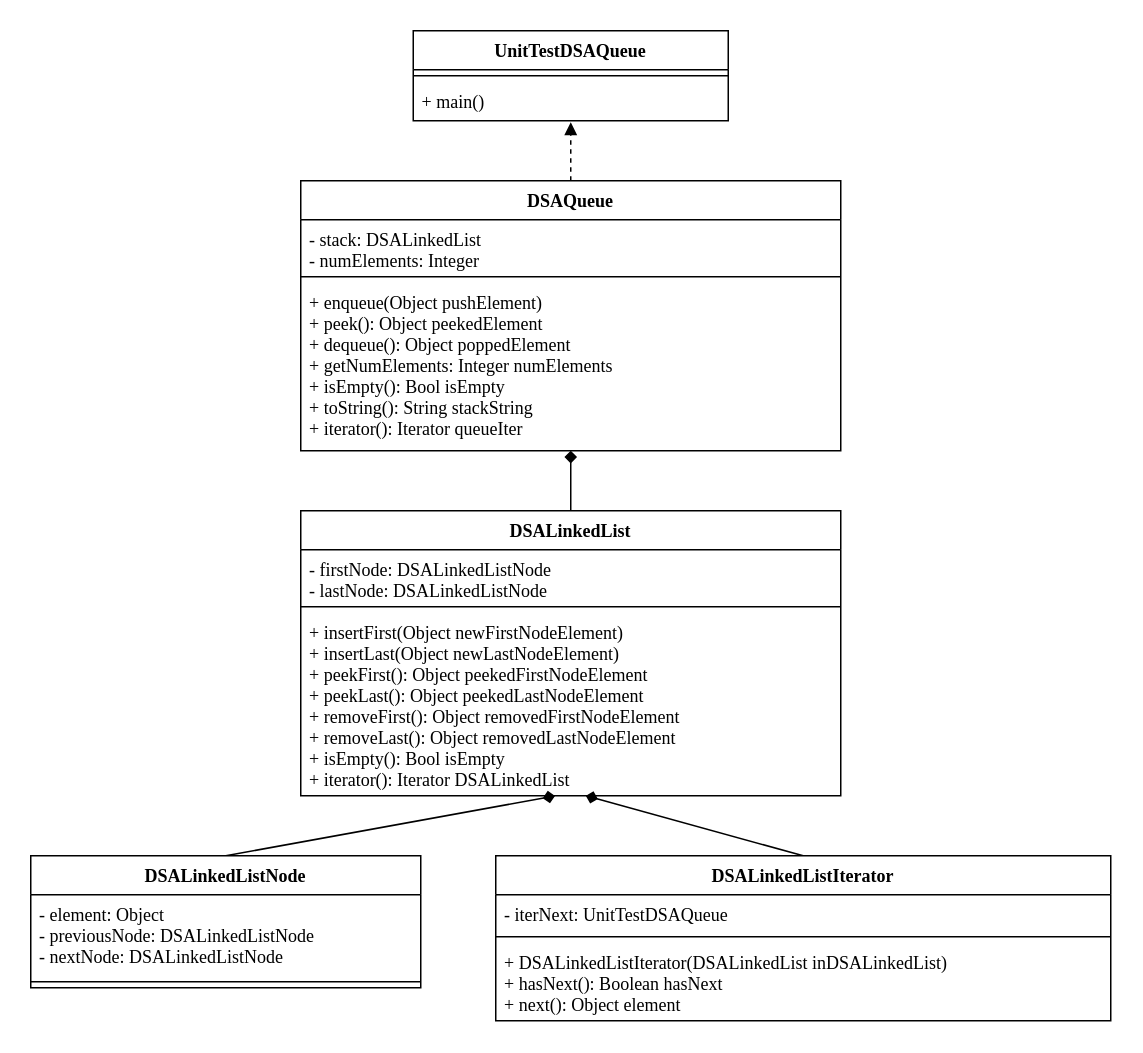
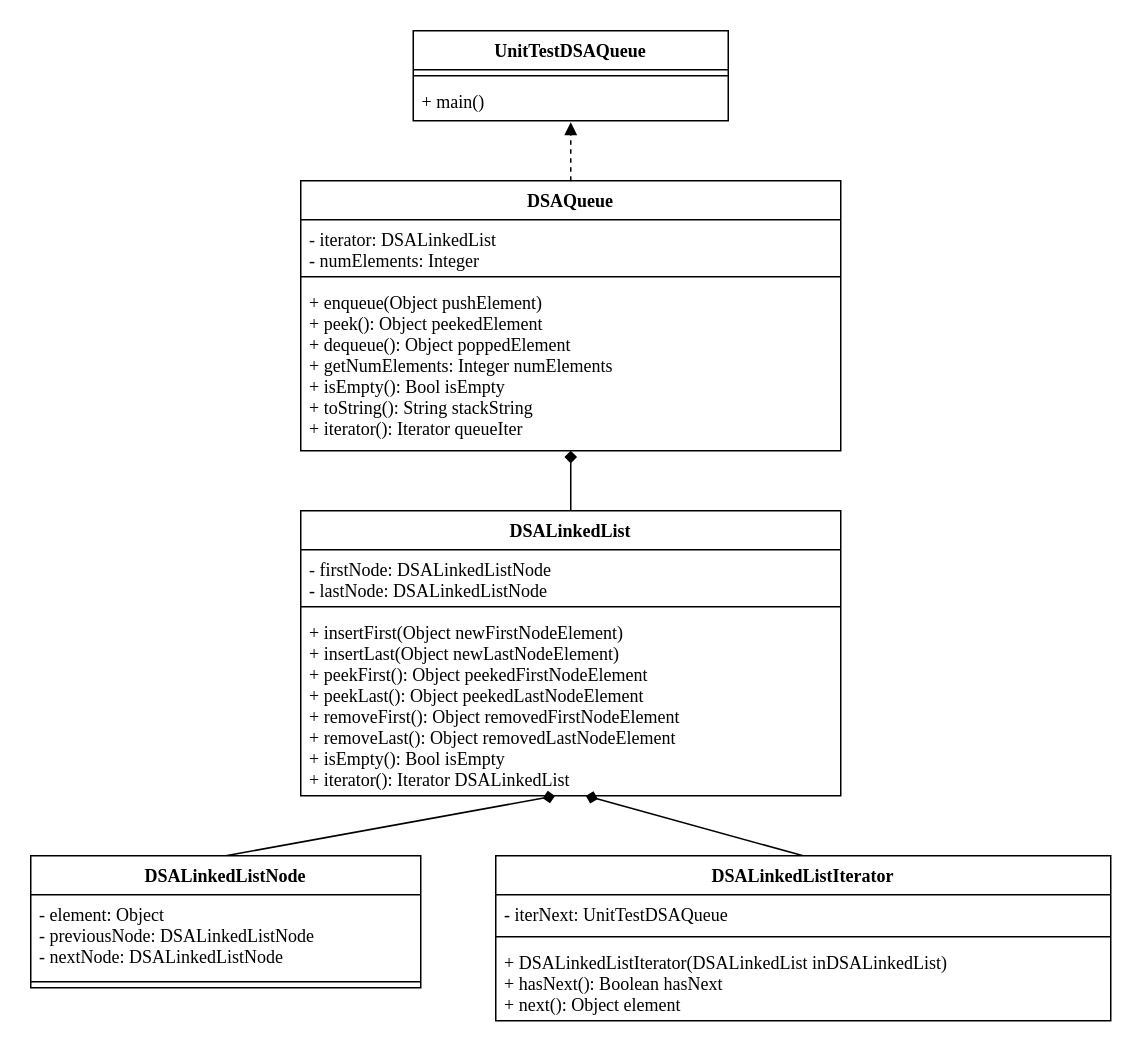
node "- stack: DSALinkedList - numElements: Integer": label "- stack: DSALinkedList - numElements: Integer" -> "- iterator: DSALinkedList - numElements: Integer"
